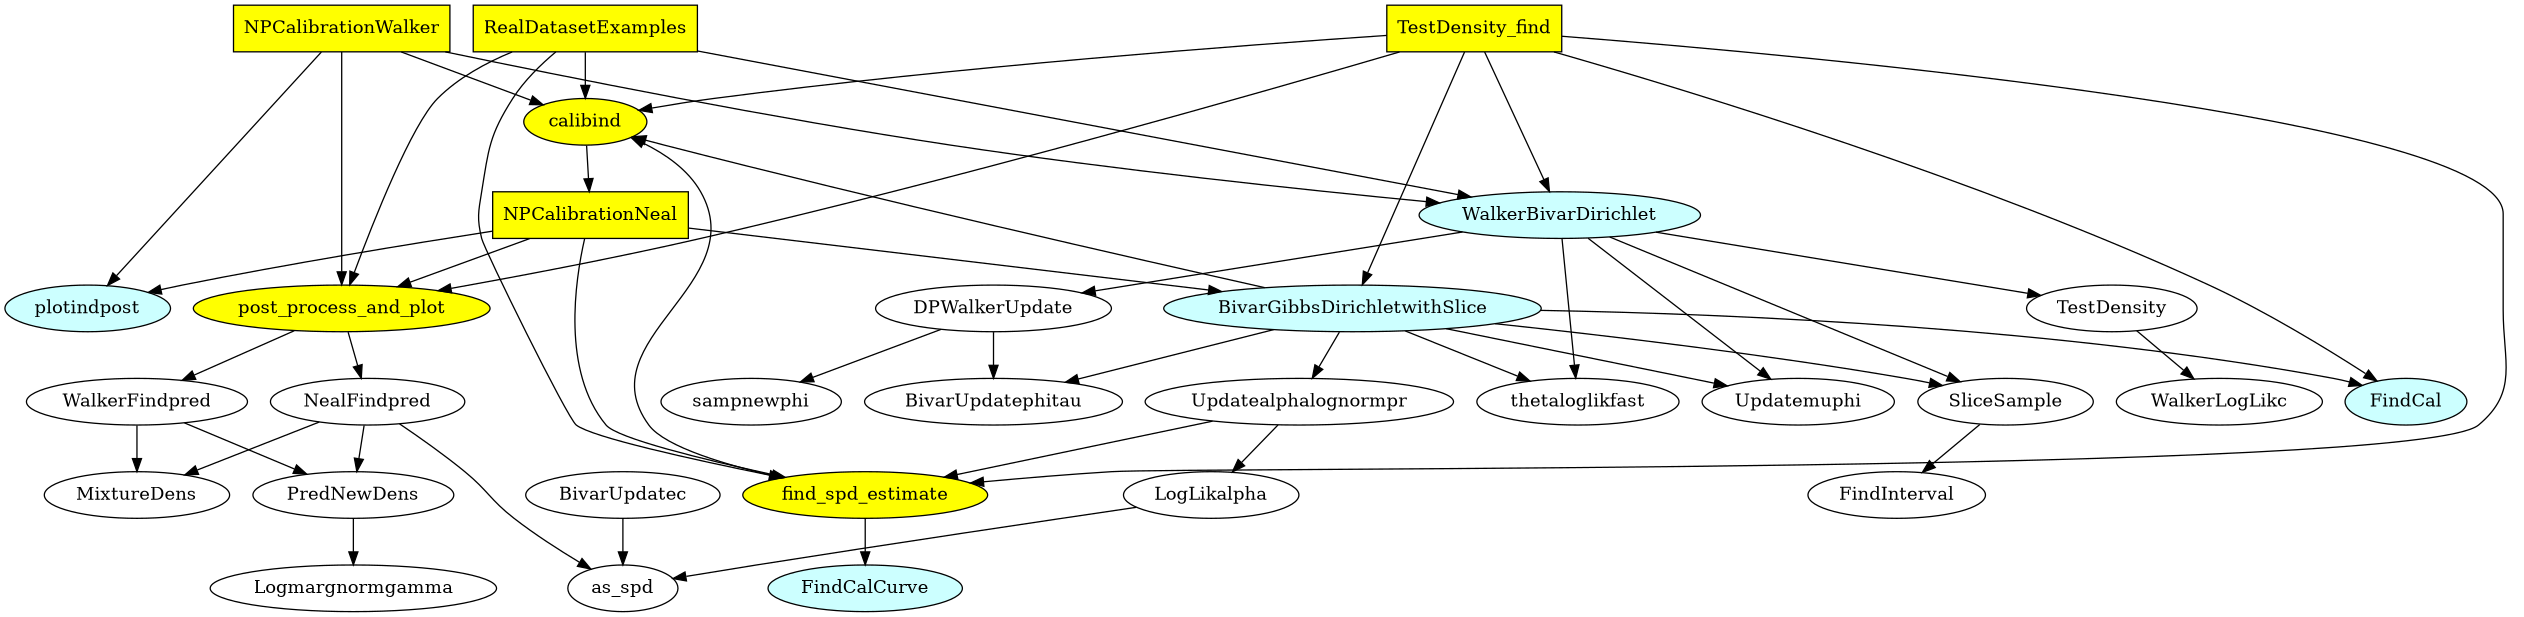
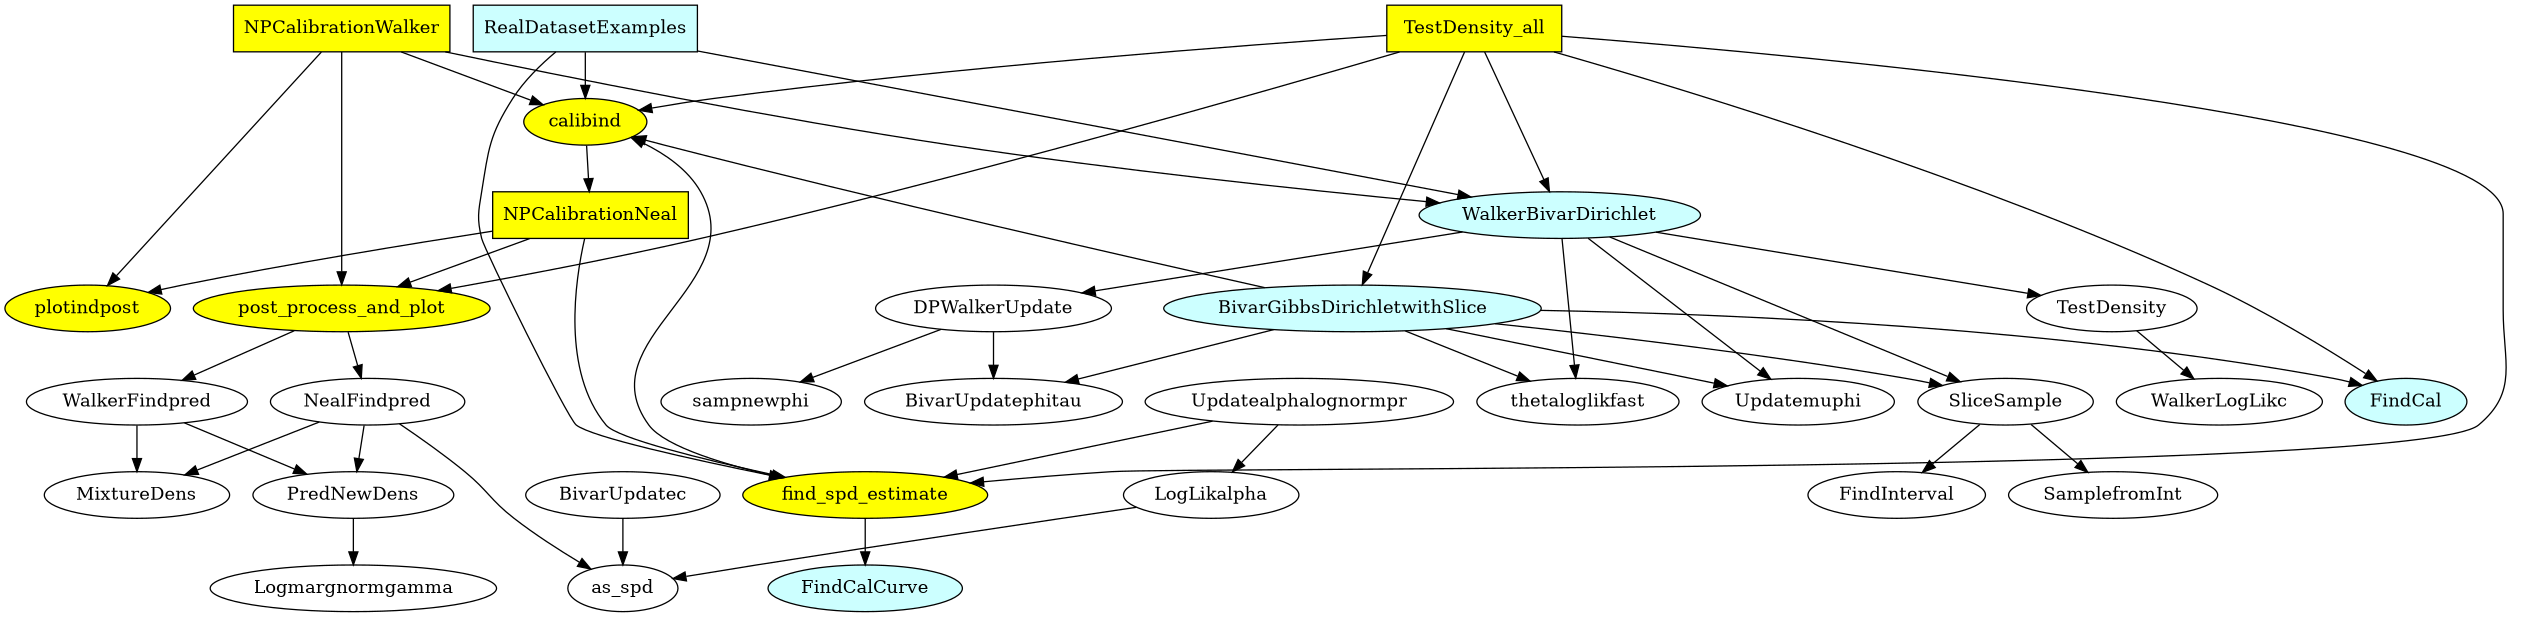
node "RealDatasetExamples": fillcolor #ffff00 -> #ccffff
node "TestDensity_find": label "TestDensity_find" -> "TestDensity_all"
edge "RealDatasetExamples" -> "post_process_and_plot": removed
edge "NPCalibrationNeal" -> "BivarGibbsDirichletwithSlice": removed
node "plotindpost": fillcolor #ccffff -> #ffff00
edge "BivarGibbsDirichletwithSlice" -> "Updatealphalognormpr": removed
node "SamplefromInt": added
